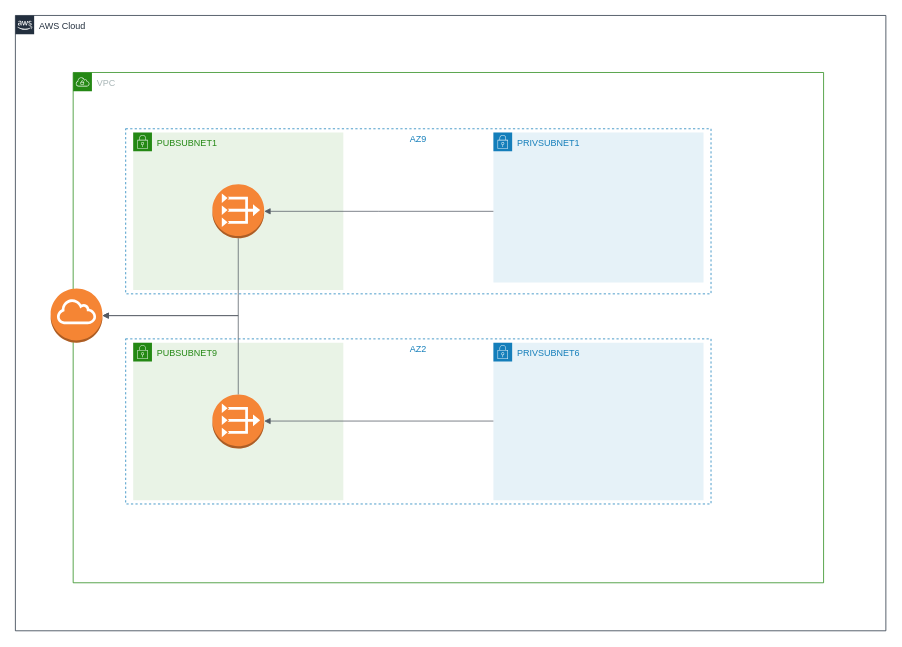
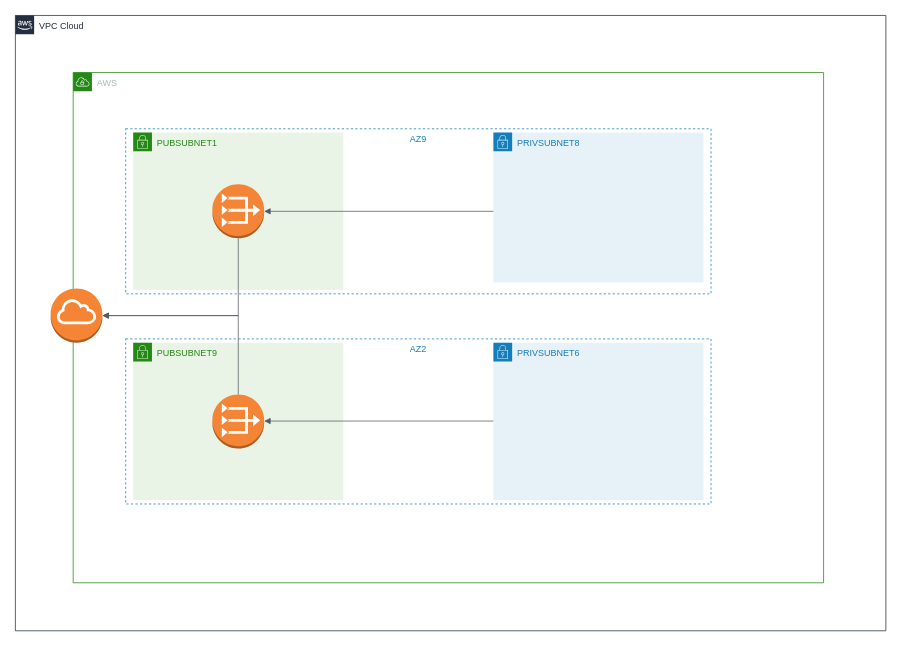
node "AWS Cloud": label "AWS Cloud" -> "VPC Cloud"
node "VPC": label "VPC" -> "AWS"
node "PRIVSUBNET1": label "PRIVSUBNET1" -> "PRIVSUBNET8"
